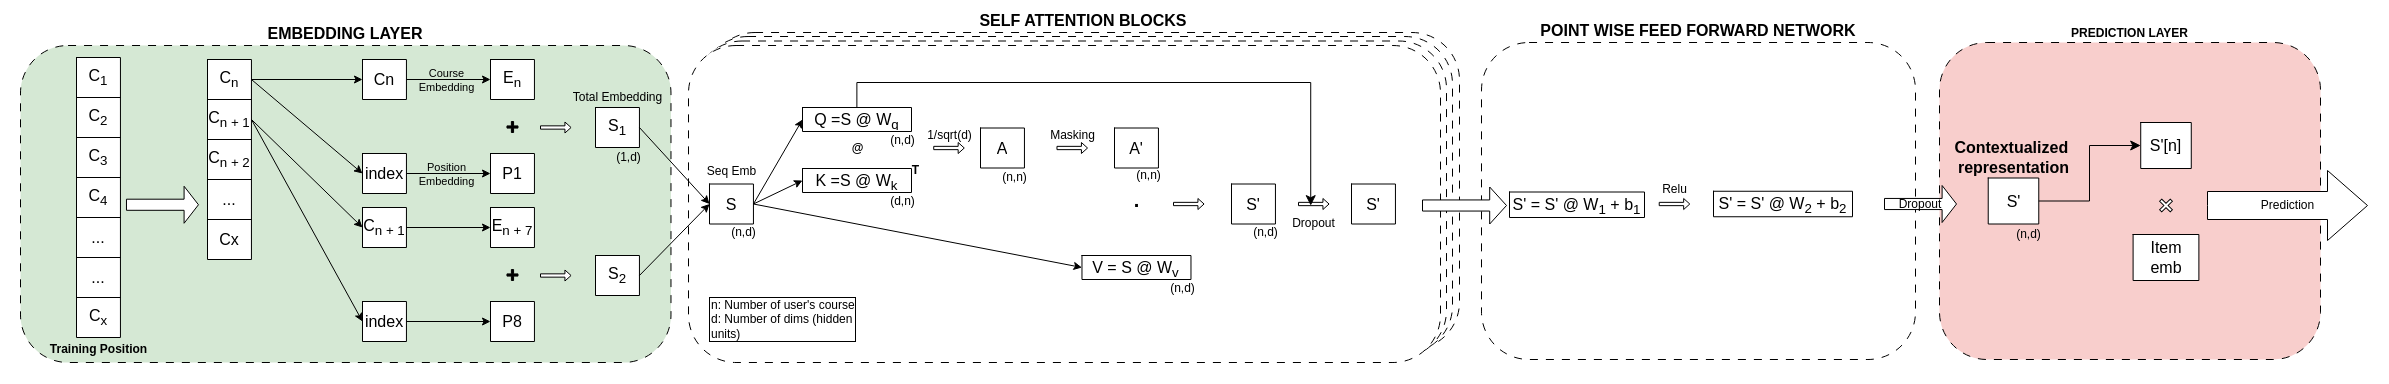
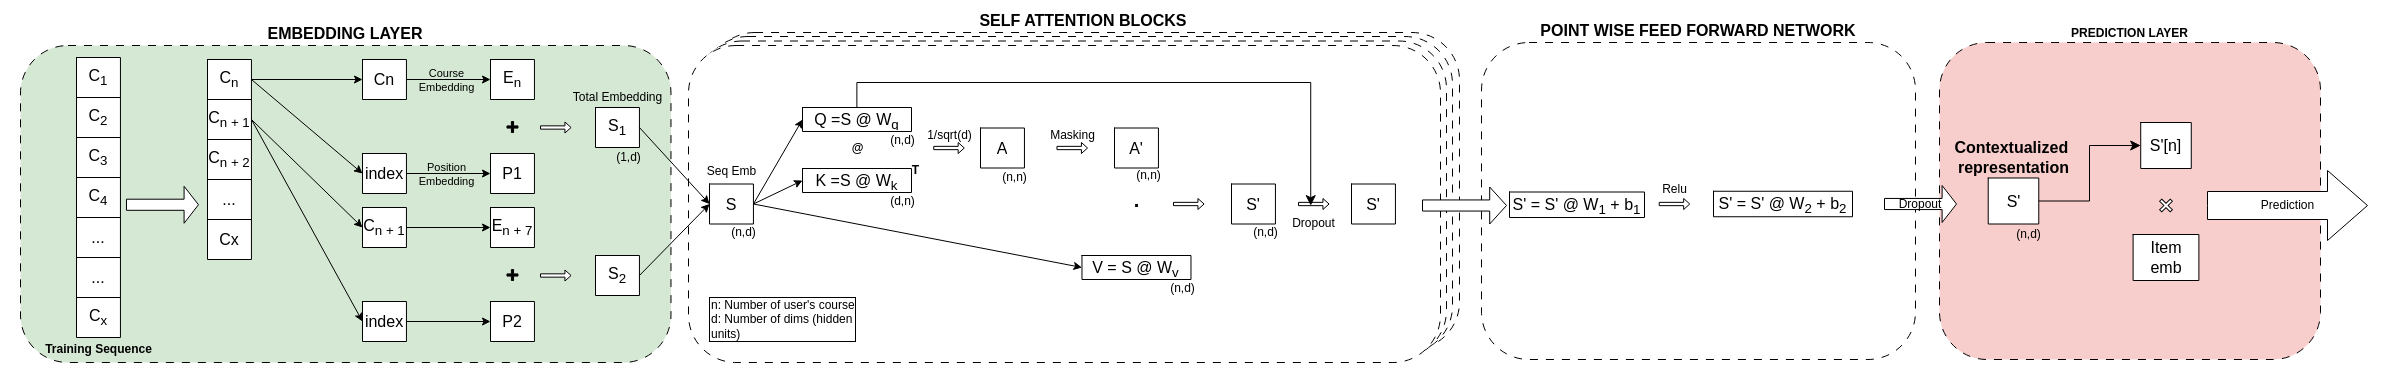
node "P8": label "P8" -> "P2"
node "Training Position": label "Training Position" -> "Training Sequence"
